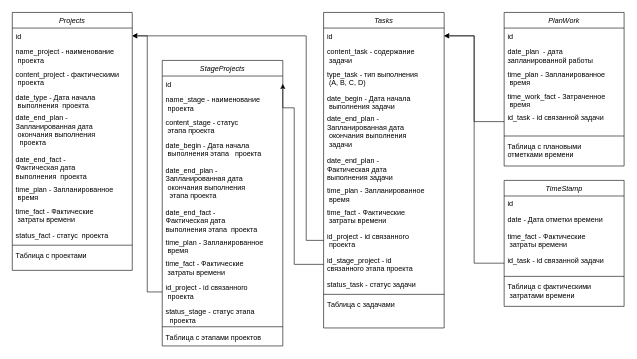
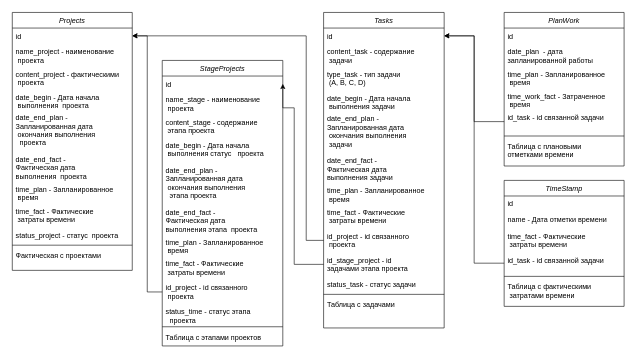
node "type_task - тип выполнения (A, B, C, D)": label "type_task - тип выполнения (A, B, C, D)" -> "type_task - тип задачи (A, B, C, D)"
node "date_type - Дата начала выполнения проекта": label "date_type - Дата начала выполнения проекта" -> "date_begin - Дата начала выполнения проекта"
node "content_stage - статус этапа проекта": label "content_stage - статус этапа проекта" -> "content_stage - содержание этапа проекта"
node "date_begin - Дата начала выполнения этапа проекта": label "date_begin - Дата начала выполнения этапа проекта" -> "date_begin - Дата начала выполнения статус проекта"
node "date_end_plan - Фактическая дата выполнения задачи": label "date_end_plan - Фактическая дата выполнения задачи" -> "date_end_fact - Фактическая дата выполнения задачи"
node "date - Дата отметки времени": label "date - Дата отметки времени" -> "name - Дата отметки времени"
node "status_fact - статус проекта": label "status_fact - статус проекта" -> "status_project - статус проекта"
node "Таблица с проектами": label "Таблица с проектами" -> "Фактическая с проектами"
node "id_stage_project - id связанного этапа проекта": label "id_stage_project - id связанного этапа проекта" -> "id_stage_project - id задачами этапа проекта"
node "status_stage - статус этапа проекта": label "status_stage - статус этапа проекта" -> "status_time - статус этапа проекта"
